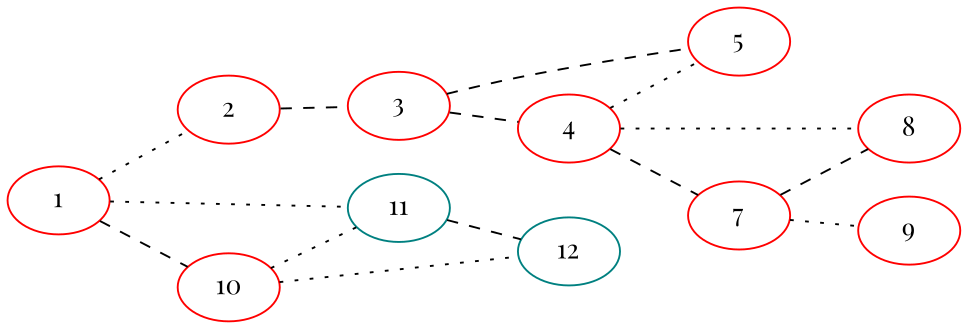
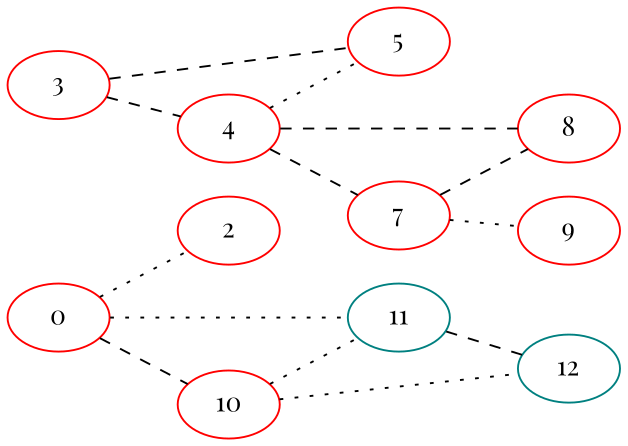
edge "3" -- "2": removed
edge "4" -- "8": style dotted -> dashed
node "1": label "1" -> "0"
